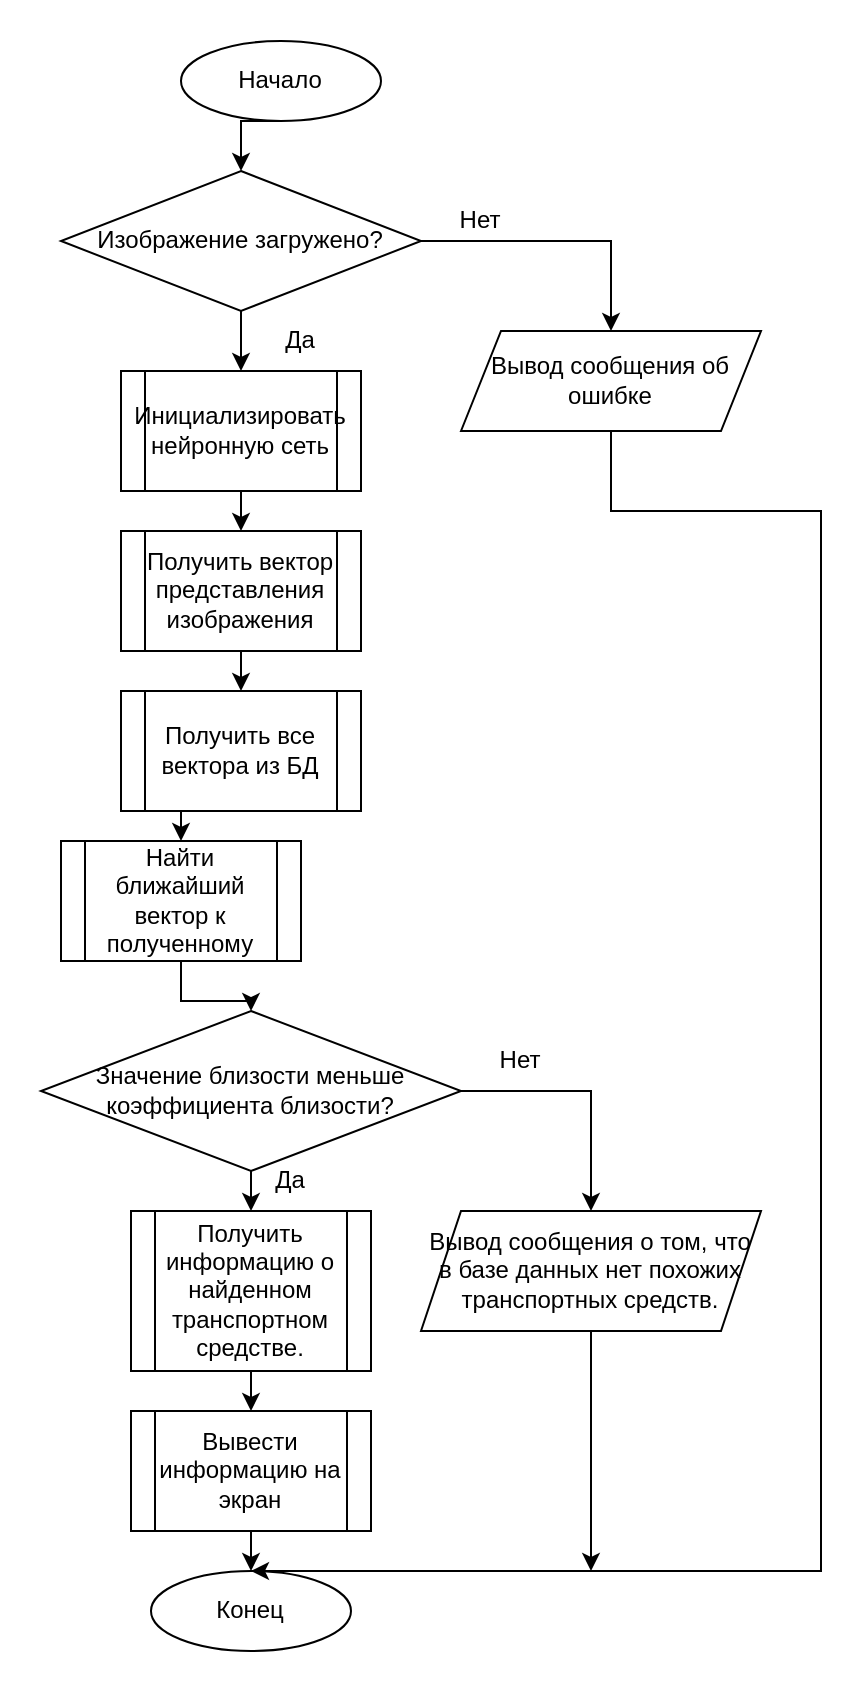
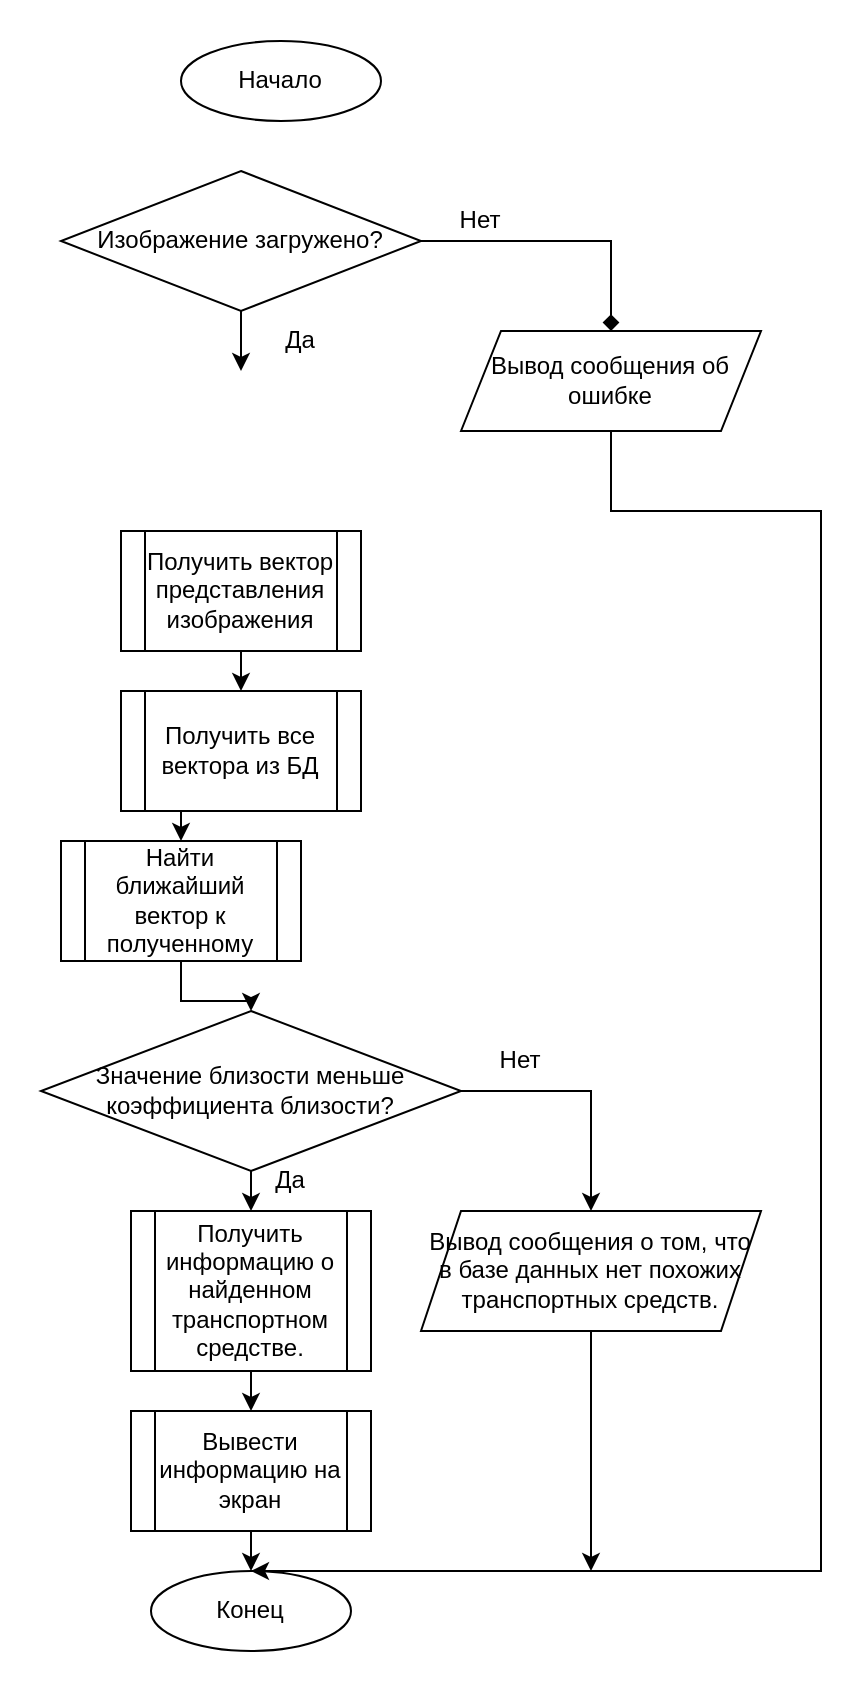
edge "Начало" -> "Изображение загружено?": removed
edge "Изображение загружено?" -> "Вывод сообщения об ошибке": arrowhead classic -> diamond
node "Инициализировать нейронную сеть": removed
edge "Инициализировать нейронную сеть" -> "Получить вектор представления изображения": removed
